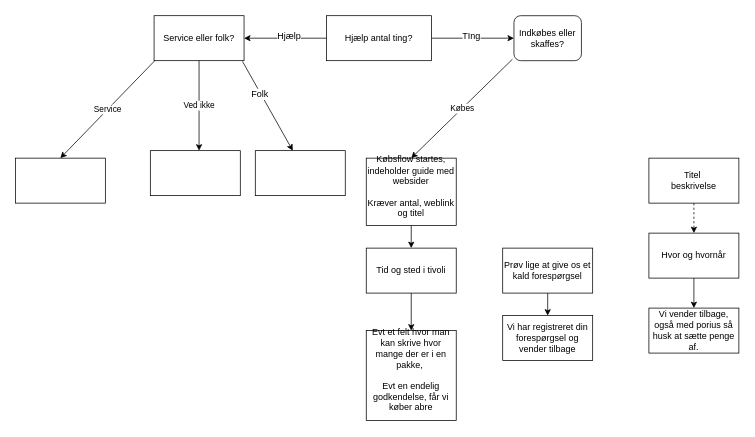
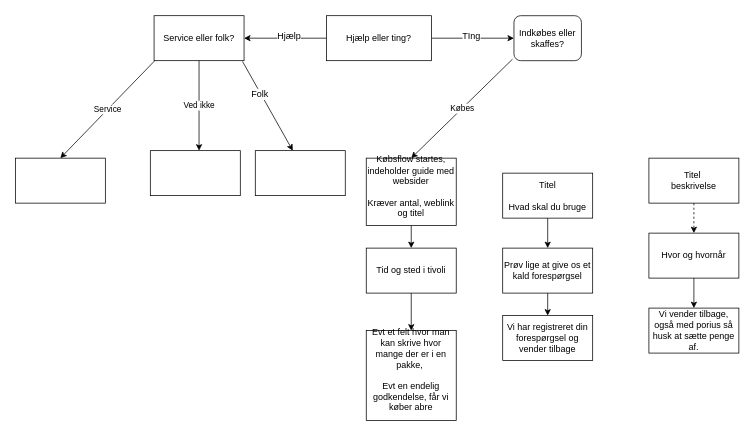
node "Hjælp antal ting?": label "Hjælp antal ting?" -> "Hjælp eller ting?"
node "Titel Hvad skal du bruge": added
edge "Titel Hvad skal du bruge" -> "Prøv lige at give os et kald forespørgsel": added
